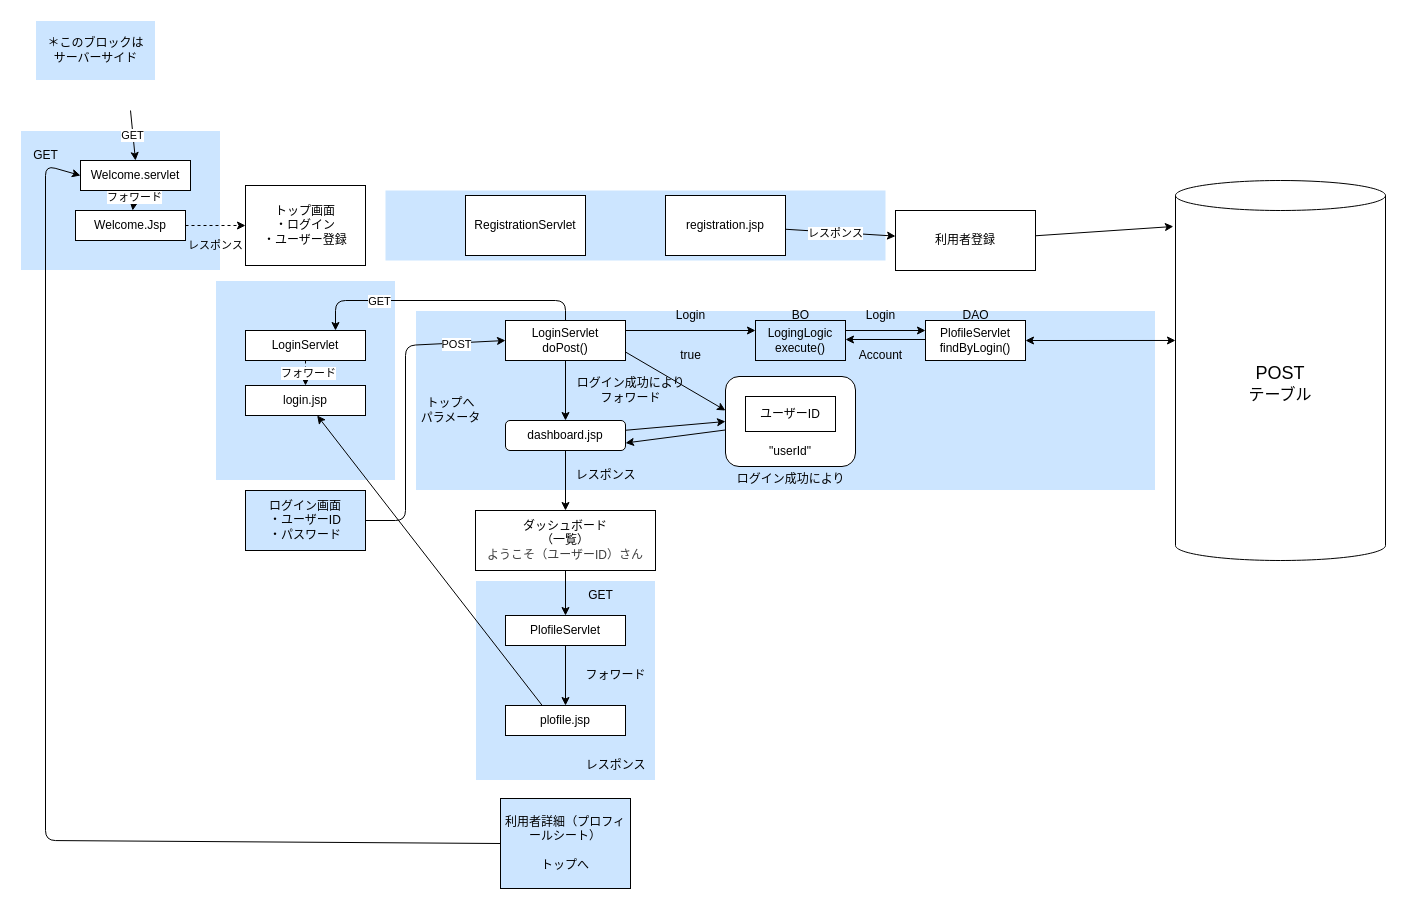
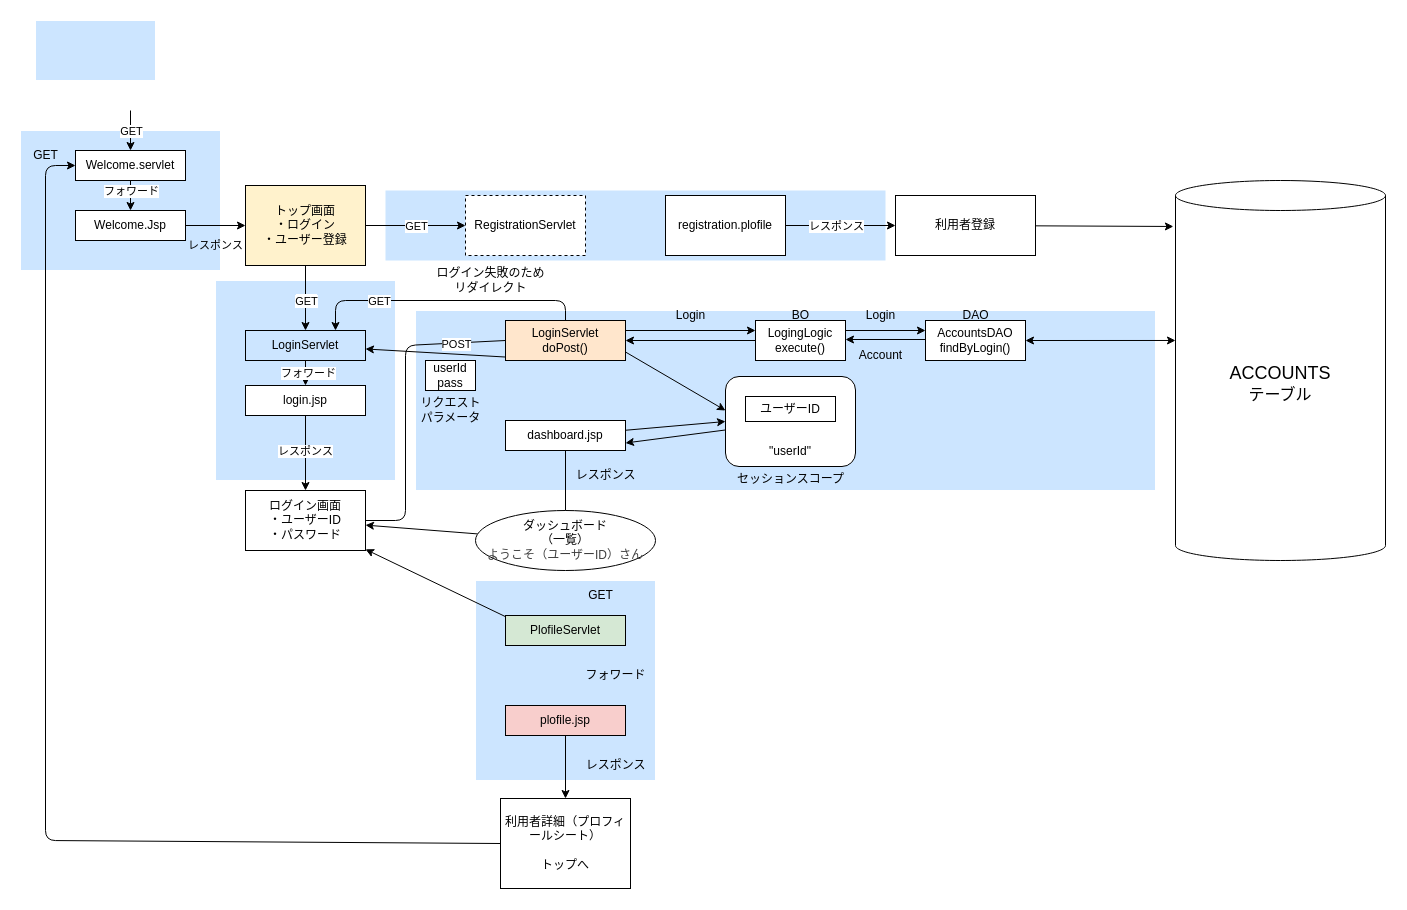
node "＊このブロックは サーバーサイド": removed
node "Welcome.servlet": moved (136, 176) -> (131, 166)
edge "Welcome.Jsp" -> "トップ画面 ・ログイン ・ユーザー登録": style dashed -> solid
node "トップ画面 ・ログイン ・ユーザー登録": fillcolor #ffffff -> #fff2cc
edge "トップ画面 ・ログイン ・ユーザー登録" -> "RegistrationServlet": added, label "GET"
node "RegistrationServlet": style solid -> dashed
node "registration.jsp": label "registration.jsp" -> "registration.plofile"
node "利用者登録": moved (966, 241) -> (966, 226)
node "ログイン失敗のため リダイレクト": added
edge "トップ画面 ・ログイン ・ユーザー登録" -> "LoginServlet": added, labels "Text", "GET"
edge "ログイン画面 ・ユーザーID ・パスワード" -> "LoginServlet doPost()": arrowhead classic -> none
node "LoginServlet doPost()": fillcolor #ffffff -> #ffe6cc
edge "LogingLogic execute()" -> "LoginServlet doPost()": added
node "LogingLogic execute()": fillcolor #cce5ff -> #ffffff
node "PlofileServlet findByLogin()": label "PlofileServlet findByLogin()" -> "AccountsDAO findByLogin()"
node "LoginServlet": fillcolor #ffffff -> #cce5ff
node "true": removed
edge "LoginServlet" -> "login.jsp": style dashed -> solid
node "userId pass": added
node "POST テーブル": label "POST テーブル" -> "ACCOUNTS テーブル"
edge "LoginServlet doPost()" -> "dashboard.jsp": now "LoginServlet doPost()" -> "LoginServlet"
node "ログイン成功により フォワード": removed
node "トップへ パラメータ": label "トップへ パラメータ" -> "リクエスト パラメータ"
node "ユーザーID": size 90x35 -> 90x25
node "dashboard.jsp": shape rounded rectangle -> rectangle
edge "login.jsp" -> "ログイン画面 ・ユーザーID ・パスワード": added, label "レスポンス"
node "ログイン成功により": label "ログイン成功により" -> "セッションスコープ"
edge "dashboard.jsp" -> "ダッシュボード （一覧） ようこそ（ユーザーID）さん": arrowhead classic -> none
node "ログイン画面 ・ユーザーID ・パスワード": fillcolor #cce5ff -> #ffffff
node "ダッシュボード （一覧） ようこそ（ユーザーID）さん": shape rectangle -> ellipse
edge "plofile.jsp" -> "login.jsp": now "plofile.jsp" -> "利用者詳細（プロフィールシート） トップへ"
edge "ダッシュボード （一覧） ようこそ（ユーザーID）さん" -> "PlofileServlet": now "ダッシュボード （一覧） ようこそ（ユーザーID）さん" -> "ログイン画面 ・ユーザーID ・パスワード"
node "PlofileServlet": fillcolor #ffffff -> #d5e8d4
edge "PlofileServlet" -> "plofile.jsp": now "PlofileServlet" -> "ログイン画面 ・ユーザーID ・パスワード"
node "plofile.jsp": fillcolor #ffffff -> #f8cecc
node "利用者詳細（プロフィールシート） トップへ": fillcolor #cce5ff -> #ffffff
